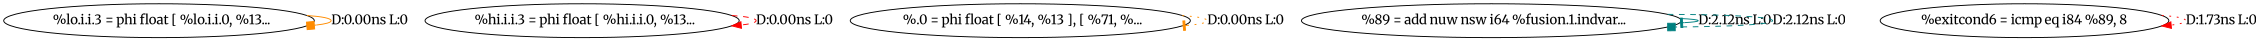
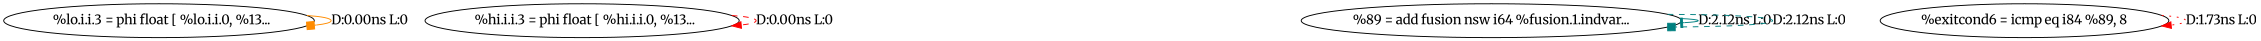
node "%.0 = phi float [ %14, %13 ], [ %71, %...": removed
node "%89 = add nuw nsw i64 %fusion.1.indvar...": label "%89 = add nuw nsw i64 %fusion.1.indvar..." -> "%89 = add fusion nsw i64 %fusion.1.indvar..."
